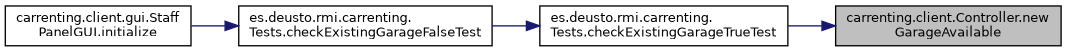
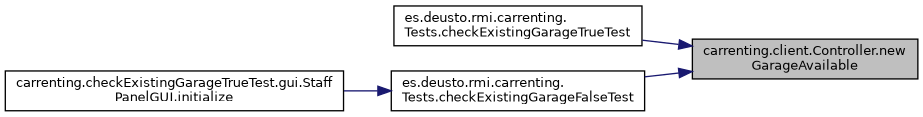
node "carrenting.client.gui.Staff PanelGUI.initialize": label "carrenting.client.gui.Staff PanelGUI.initialize" -> "carrenting.checkExistingGarageTrueTest.gui.Staff PanelGUI.initialize"
edge "es.deusto.rmi.carrenting. Tests.checkExistingGarageFalseTest" -> "es.deusto.rmi.carrenting. Tests.checkExistingGarageTrueTest": now "es.deusto.rmi.carrenting. Tests.checkExistingGarageFalseTest" -> "carrenting.client.Controller.new GarageAvailable"
